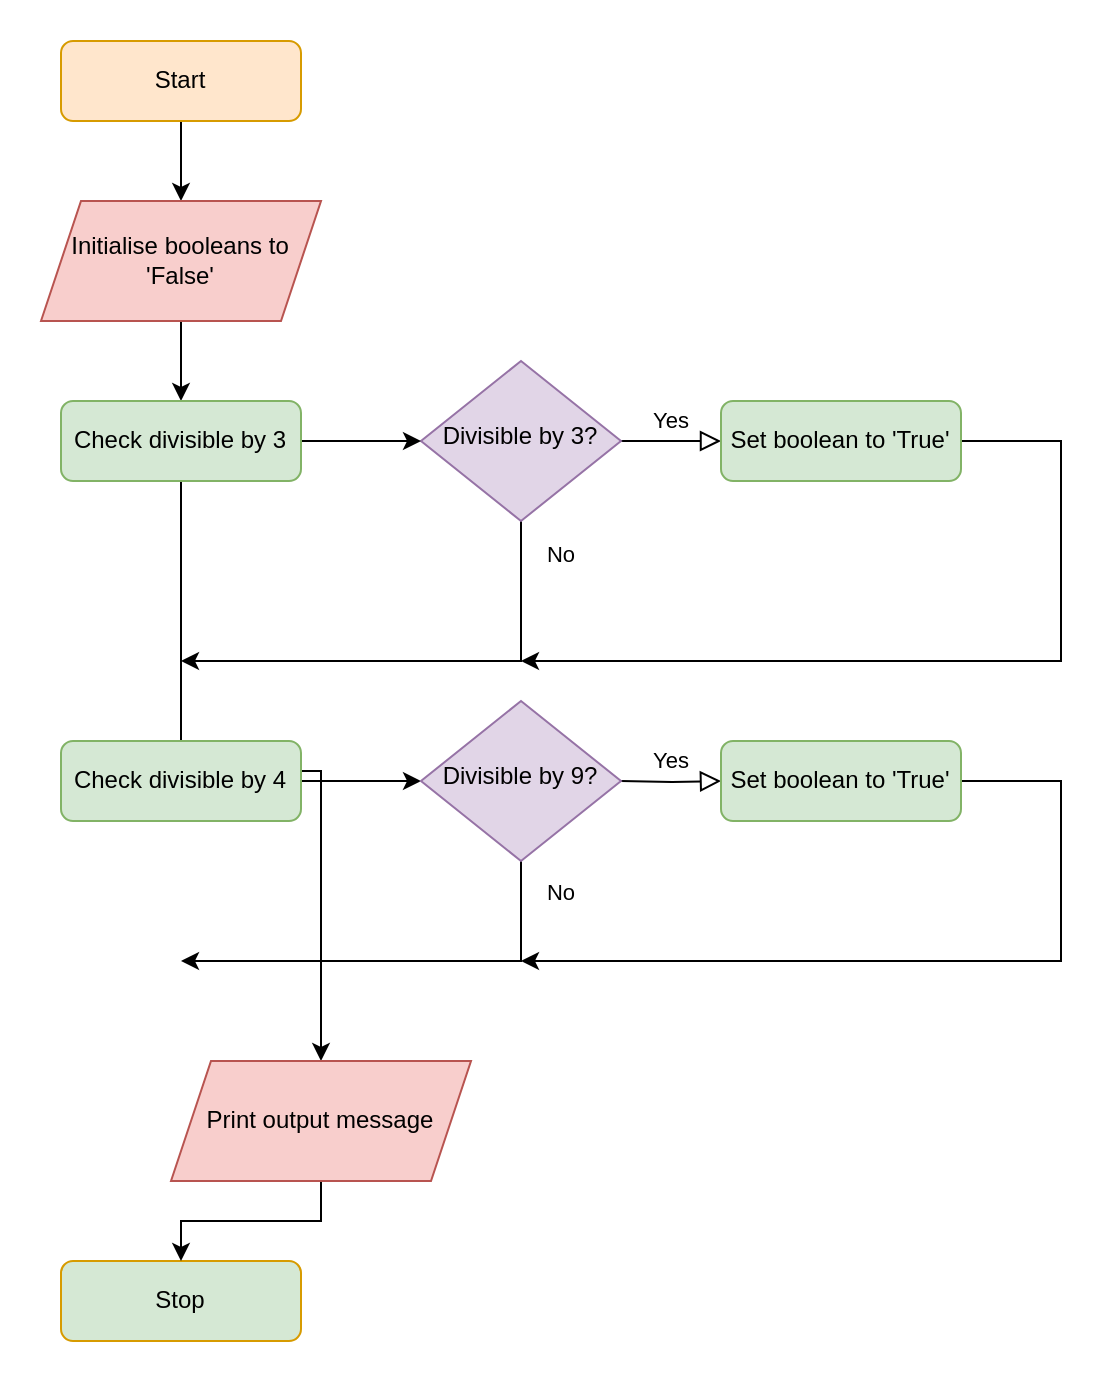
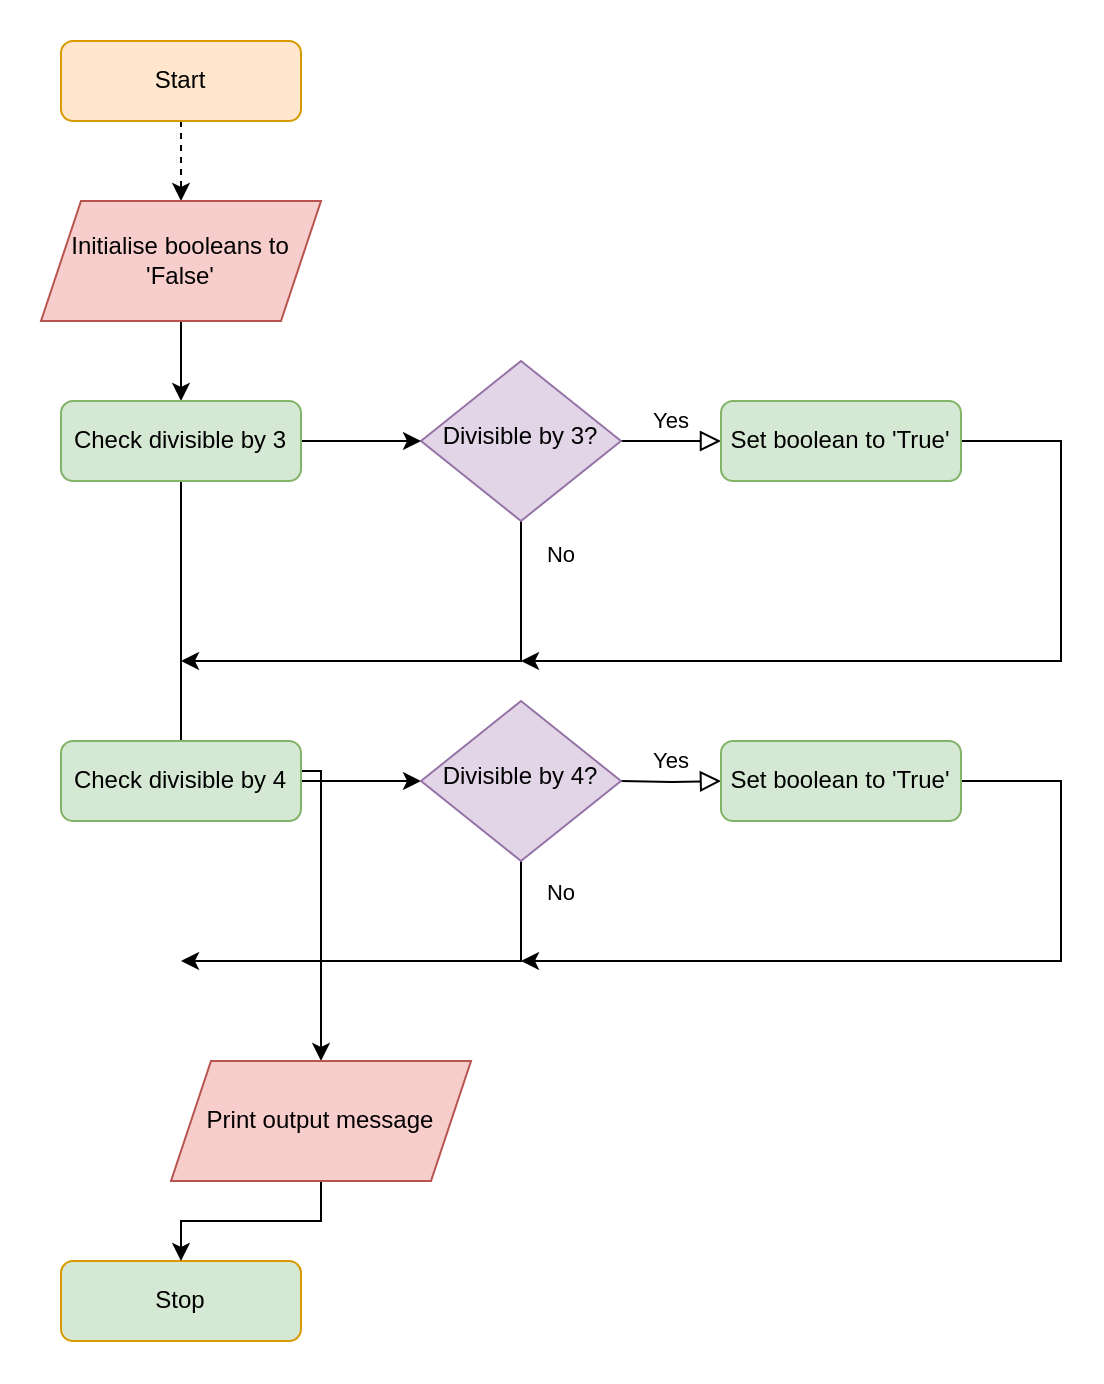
edge "Start" -> "Initialise booleans to 'False'": style solid -> dashed
node "Divisible by 9?": label "Divisible by 9?" -> "Divisible by 4?"
